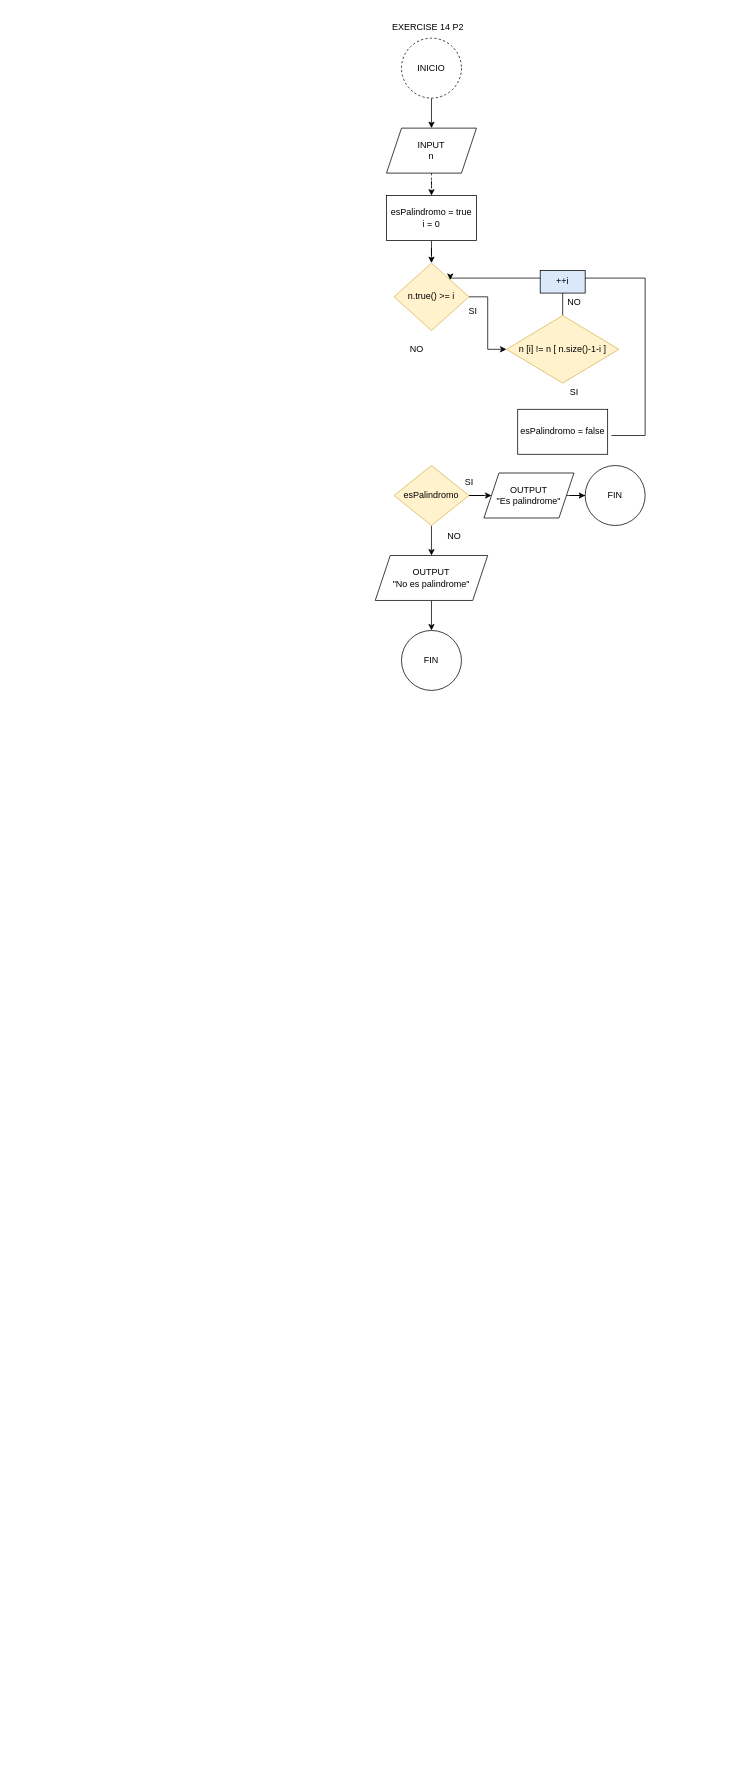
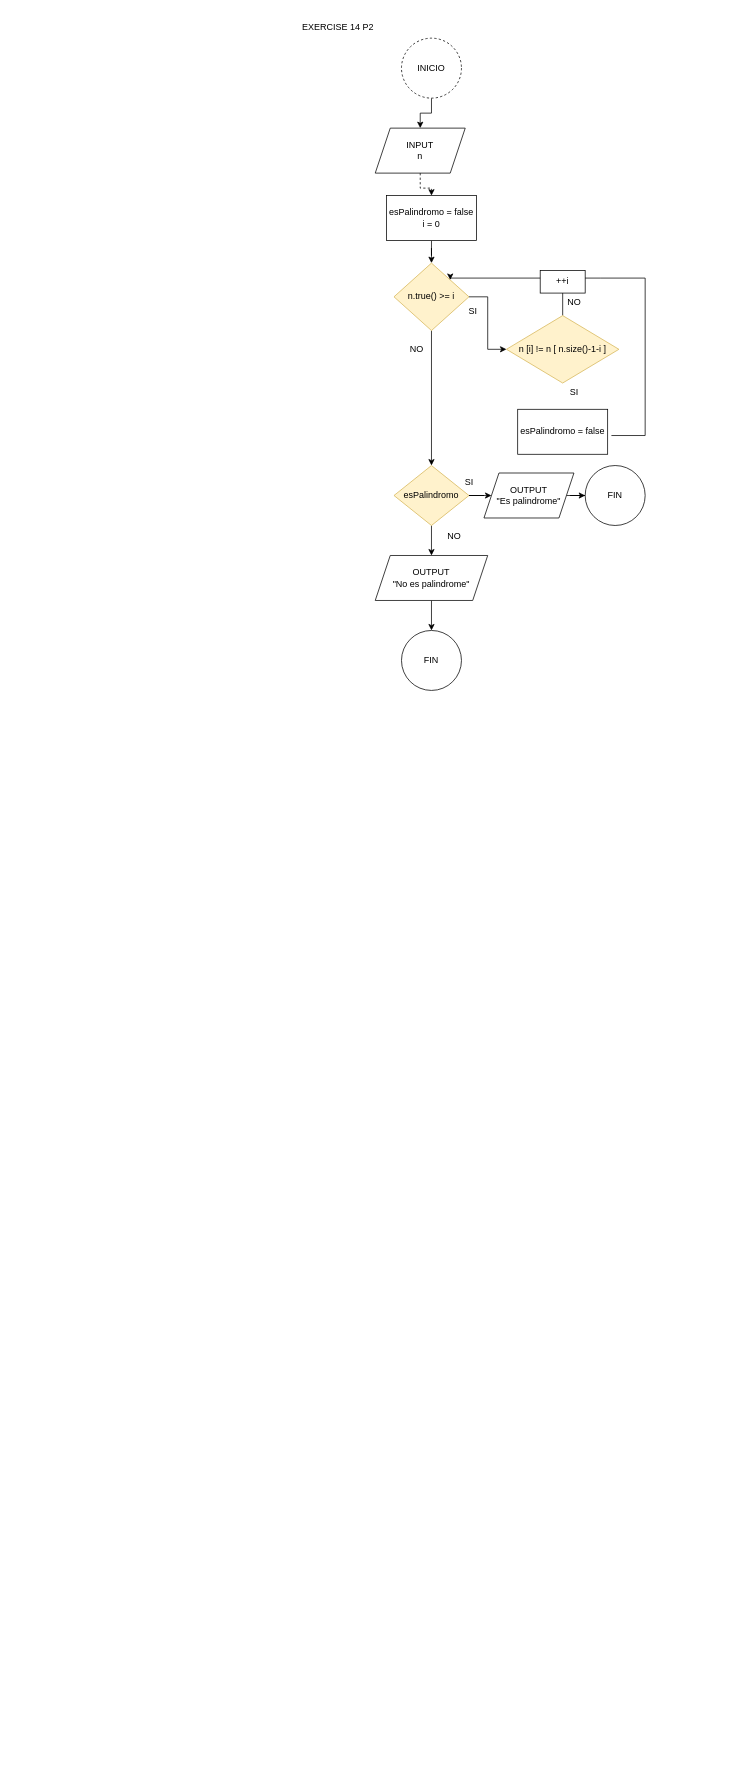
node "EXERCISE 14 P2": moved (428, 27) -> (338, 27)
node "INPUT n": moved (432, 150) -> (420, 150)
node "esPalindromo = true i = 0": label "esPalindromo = true i = 0" -> "esPalindromo = false i = 0"
node "++i": fillcolor #dae8fc -> #ffffff
edge "n.true() >= i" -> "esPalindromo": added
